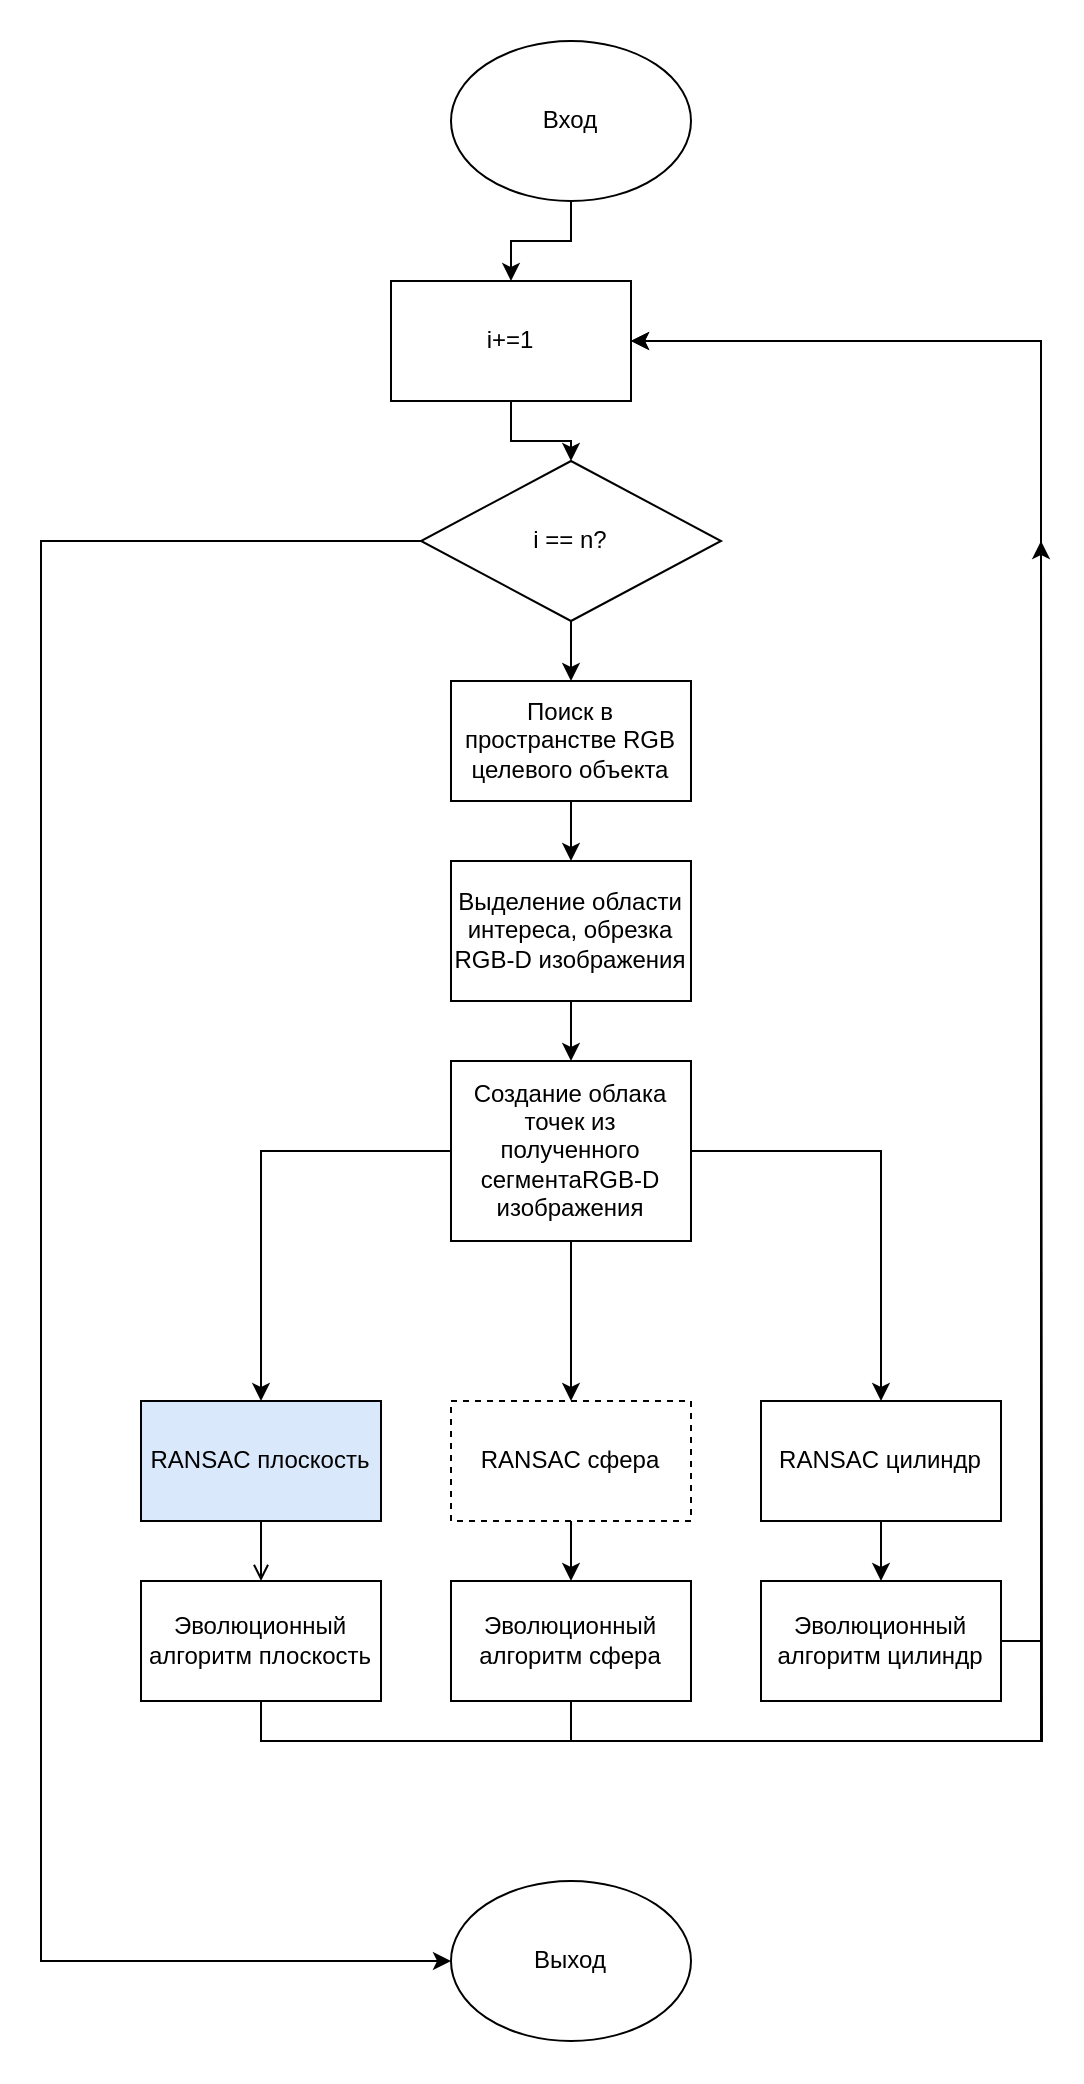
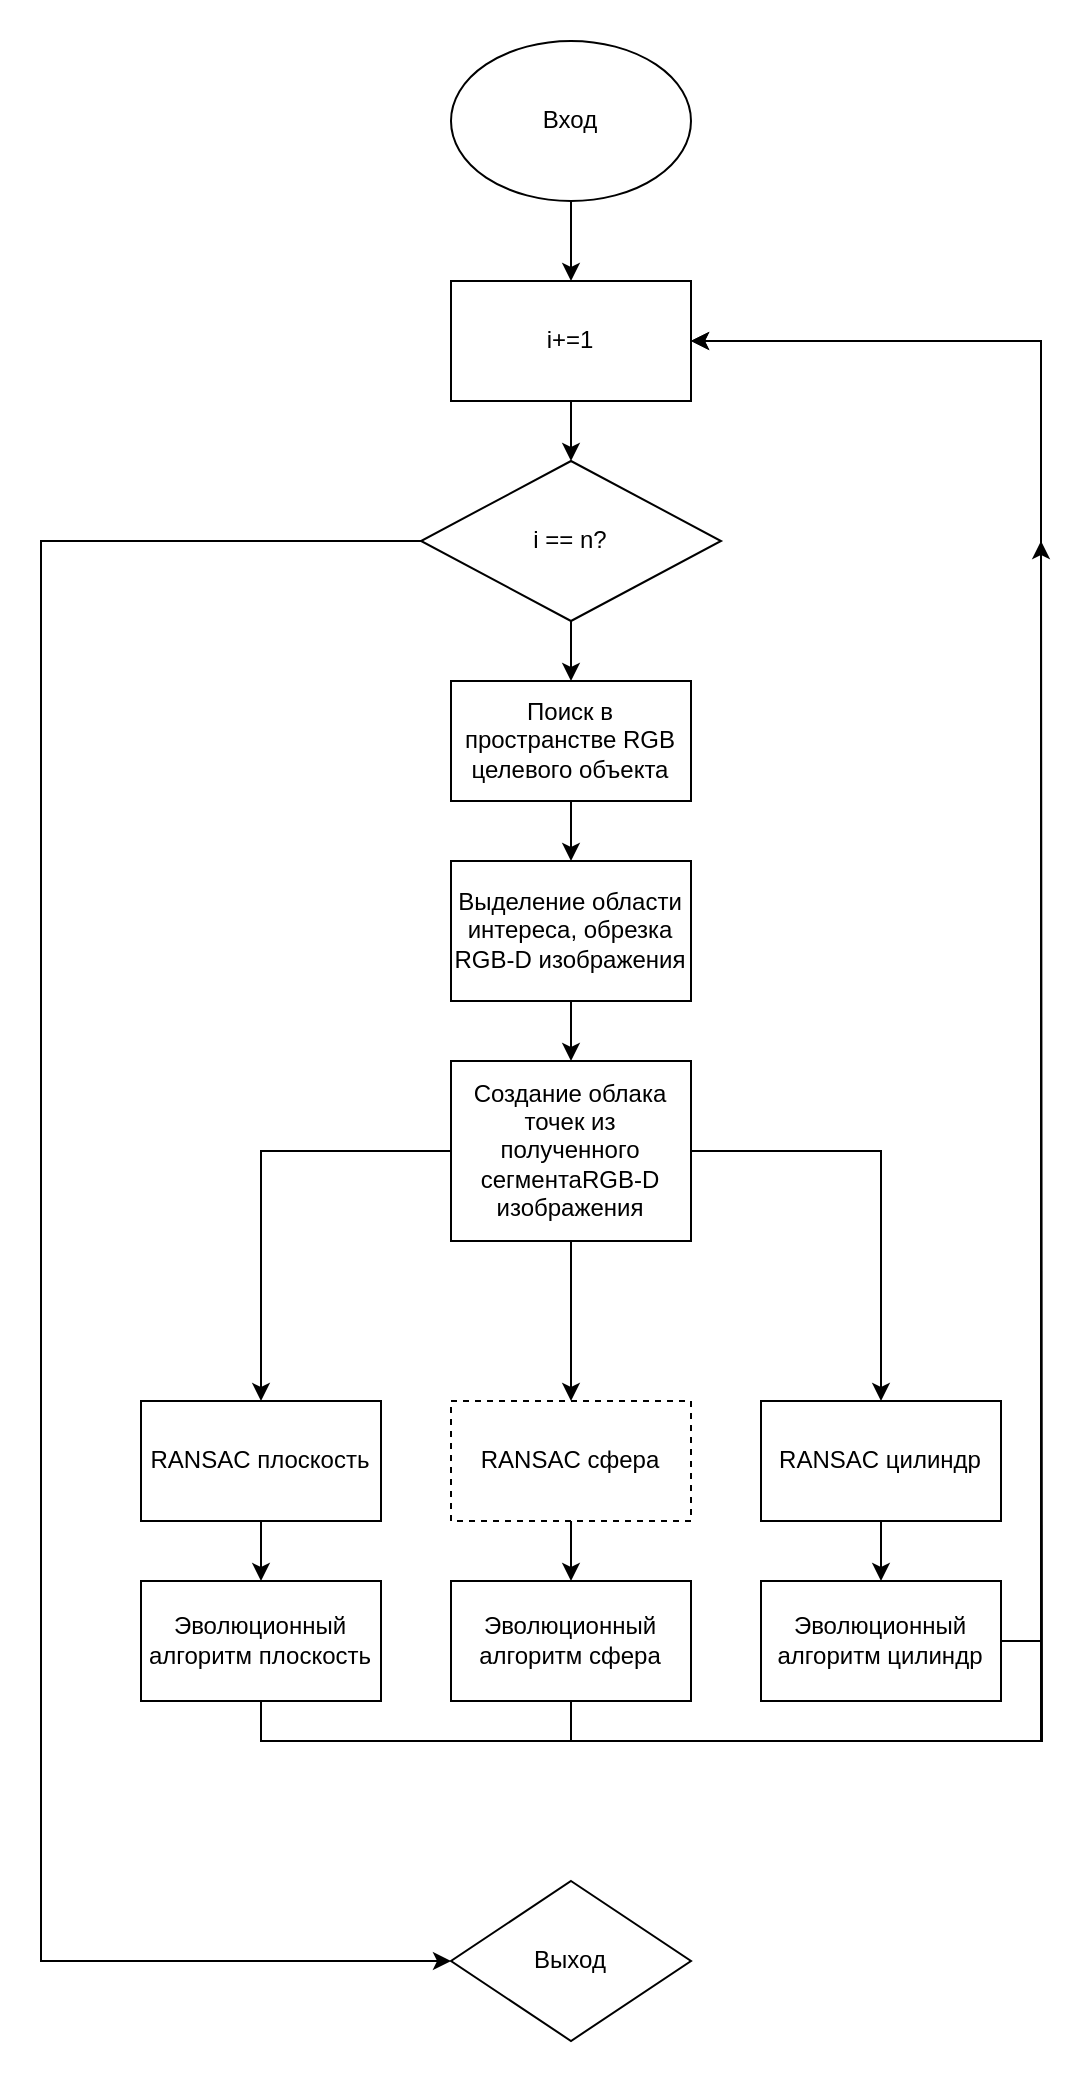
node "i+=1": moved (511, 341) -> (571, 341)
node "RANSAC плоскость": fillcolor #dae8fc -> #ffffff
edge "RANSAC плоскость" -> "Эволюционный алгоритм плоскость": arrowhead open -> classic
node "Выход": shape ellipse -> diamond
